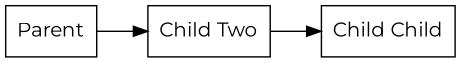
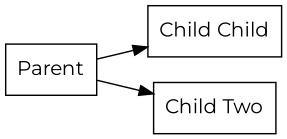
edge "Child Two" -> "Child Child": now "Parent" -> "Child Child"
